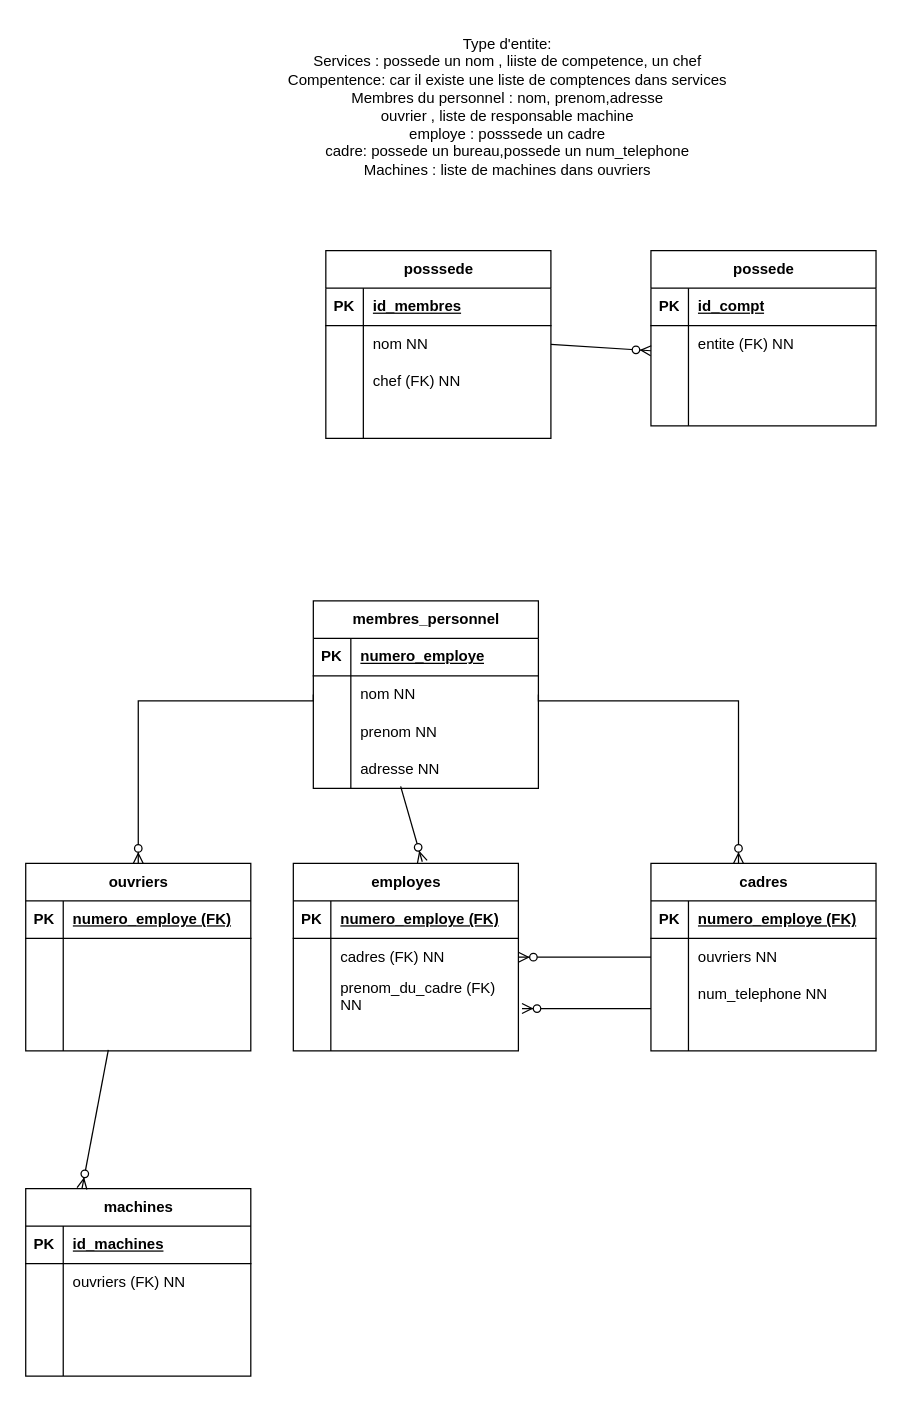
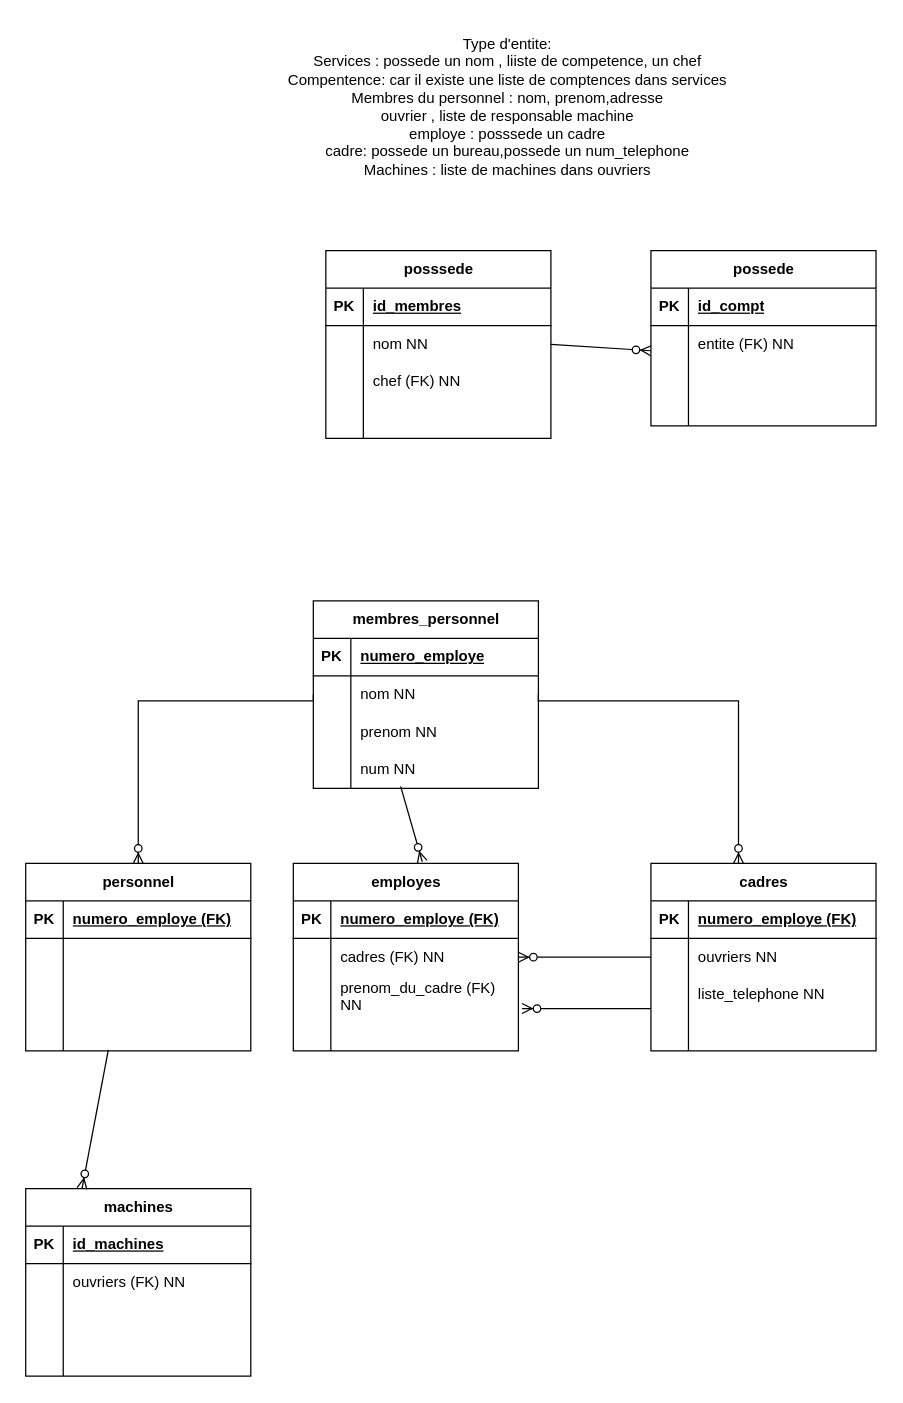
node "adresse NN": label "adresse NN" -> "num NN"
node "ouvriers": label "ouvriers" -> "personnel"
node "num_telephone NN": label "num_telephone NN" -> "liste_telephone NN"
